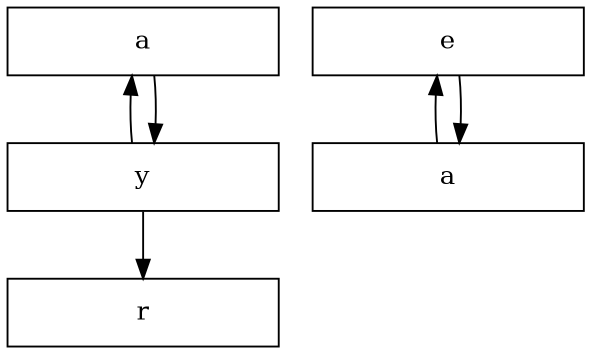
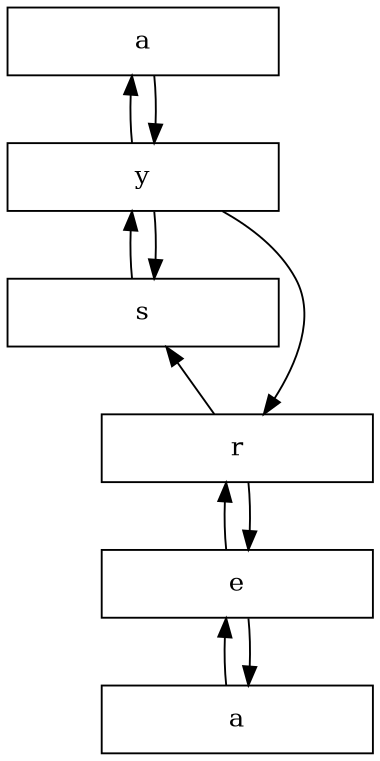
node "s": added
edge "r" -> "e": added
edge "e" -> "r": added
